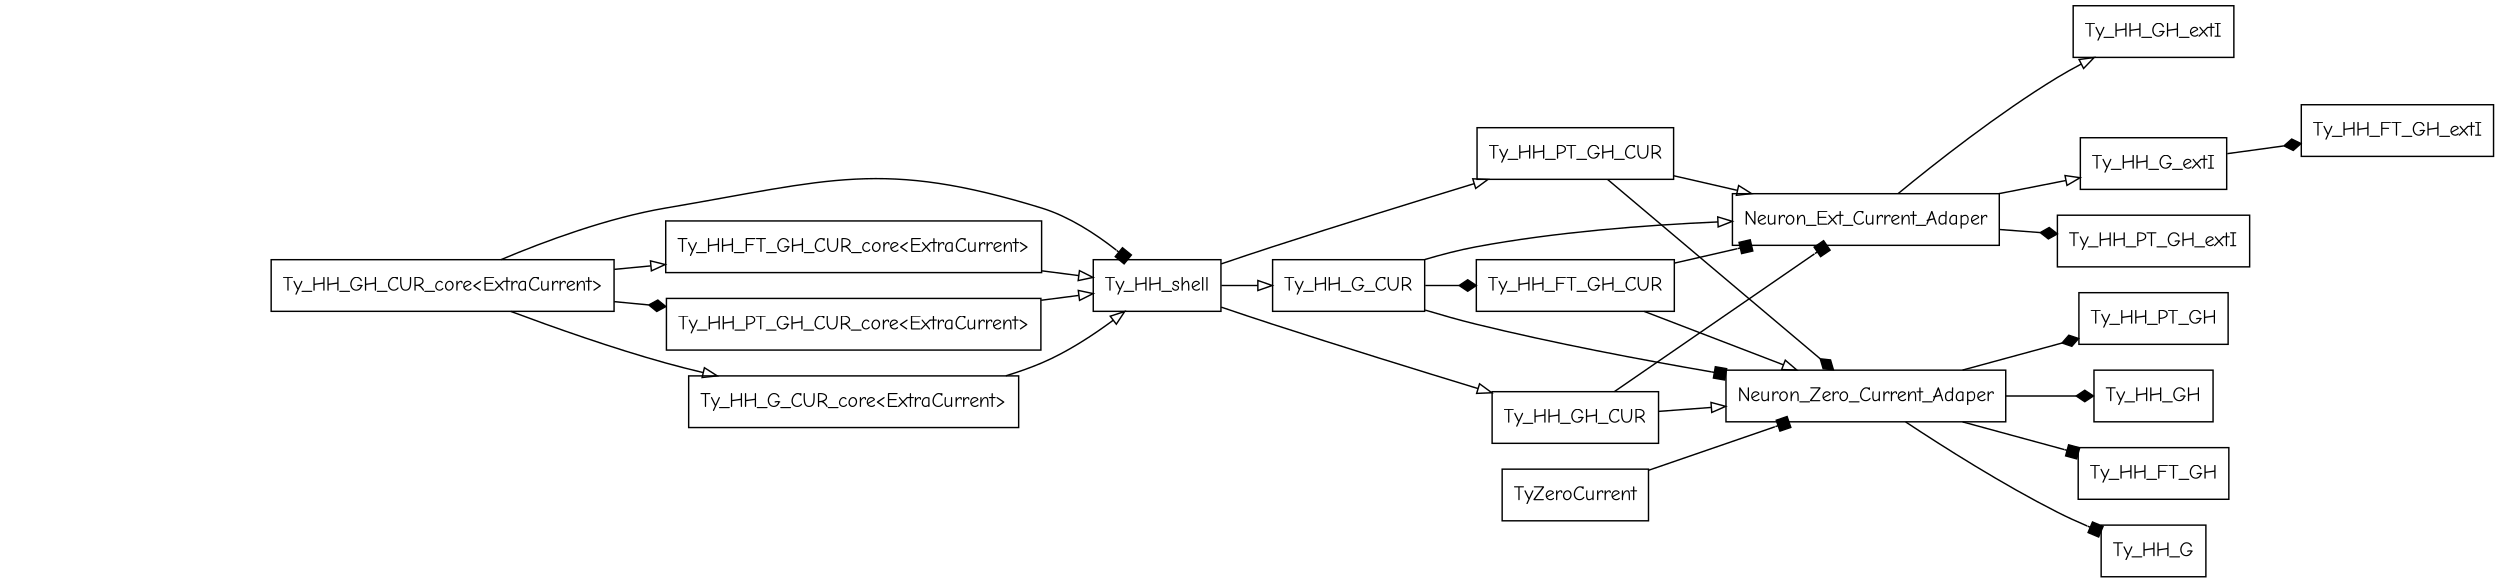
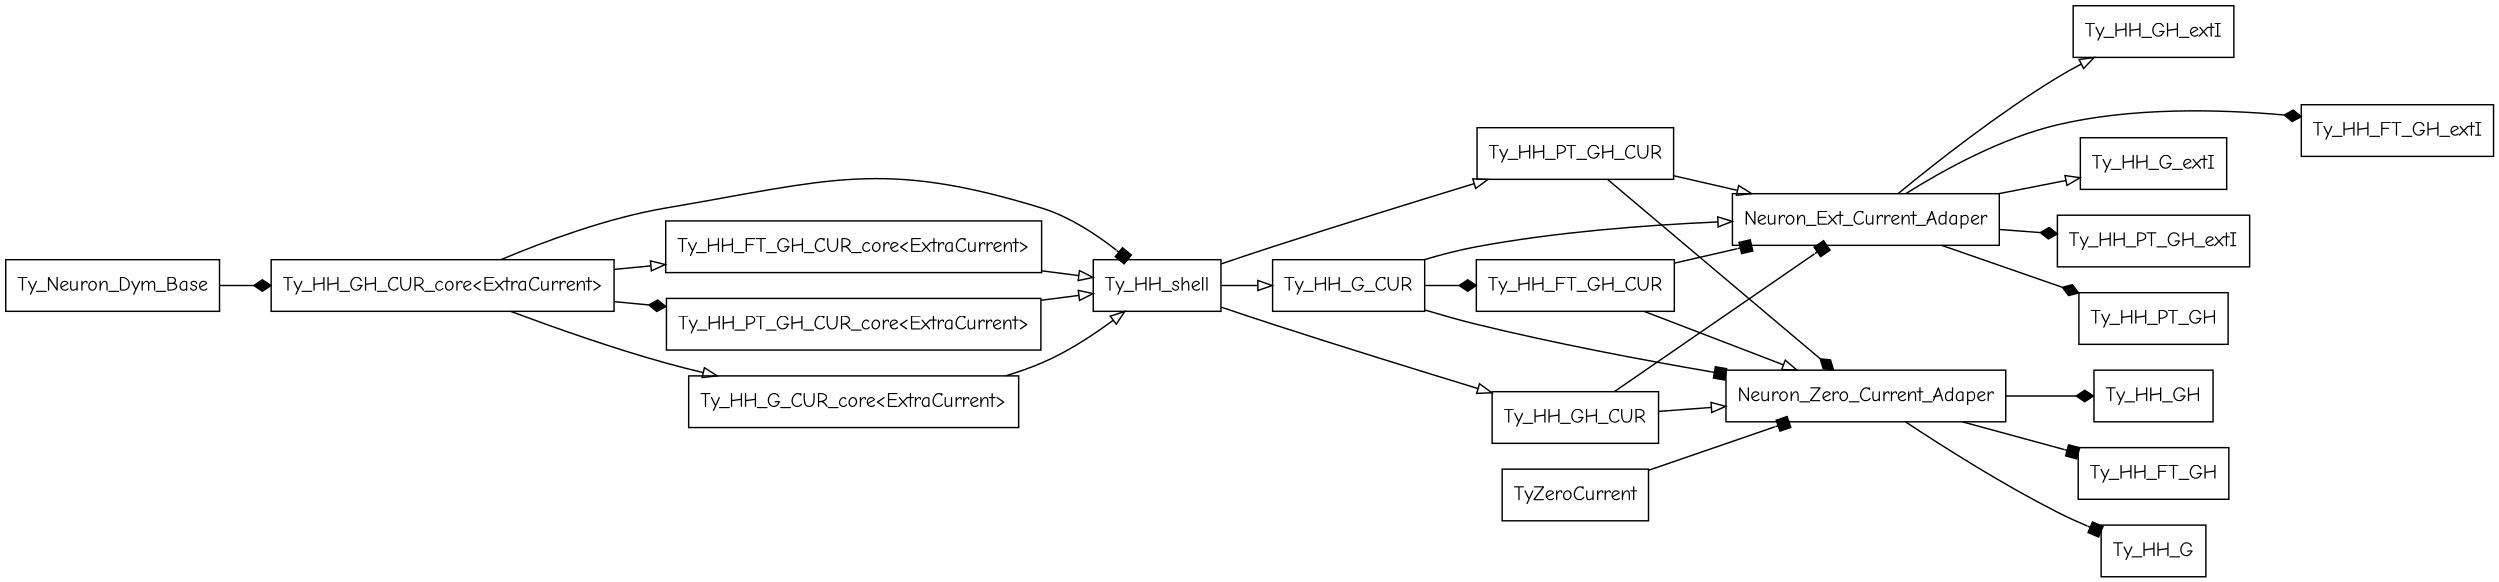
edge "Ty_HH_G_extI" -> "Ty_HH_FT_GH_extI": now "Neuron_Ext_Current_Adaper" -> "Ty_HH_FT_GH_extI"
node "Ty_Neuron_Dym_Base": added
edge "Neuron_Zero_Current_Adaper" -> "Ty_HH_PT_GH": now "Neuron_Ext_Current_Adaper" -> "Ty_HH_PT_GH"
